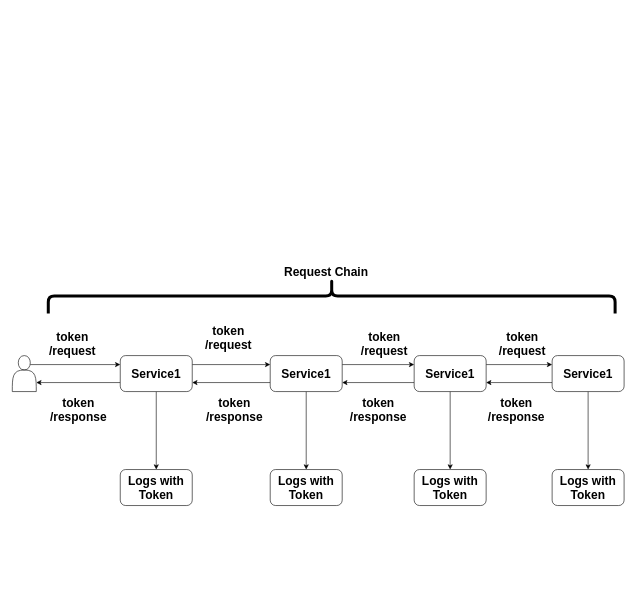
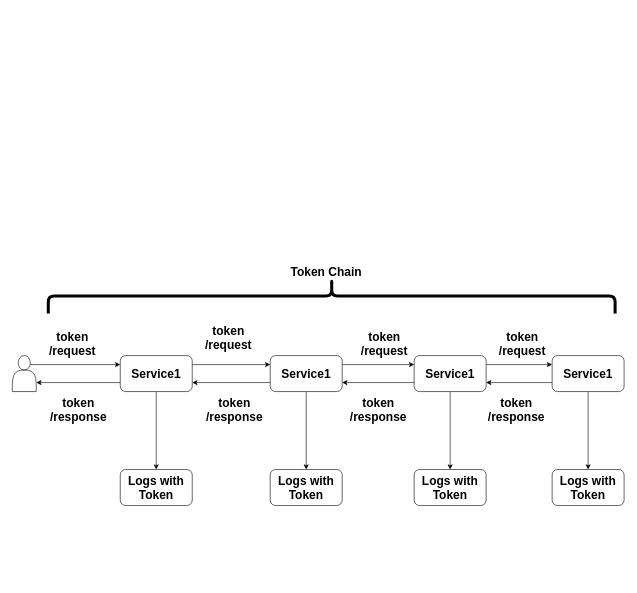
node "Request Chain": label "Request Chain" -> "Token Chain"
